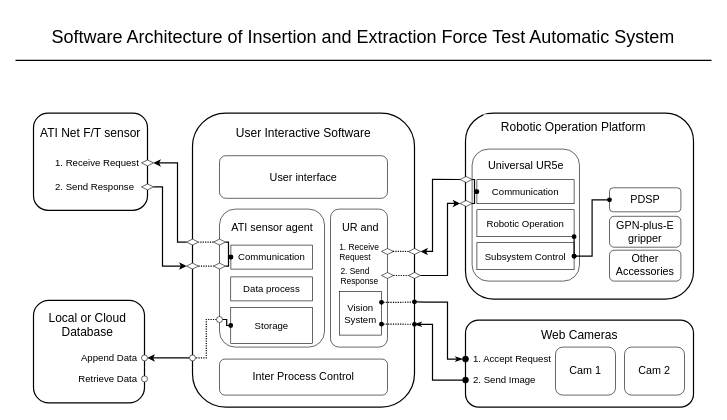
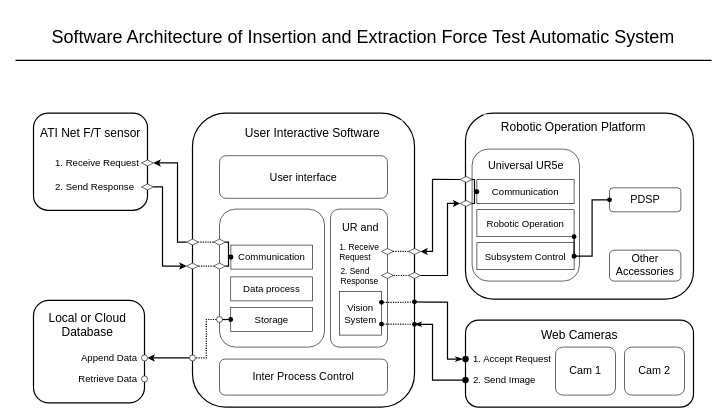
node "User Interactive Software": moved (303, 132) -> (312, 132)
node "ATI sensor agent": removed
node "GPN-plus-E gripper": removed
node "Storage": size 82x36 -> 82x24
